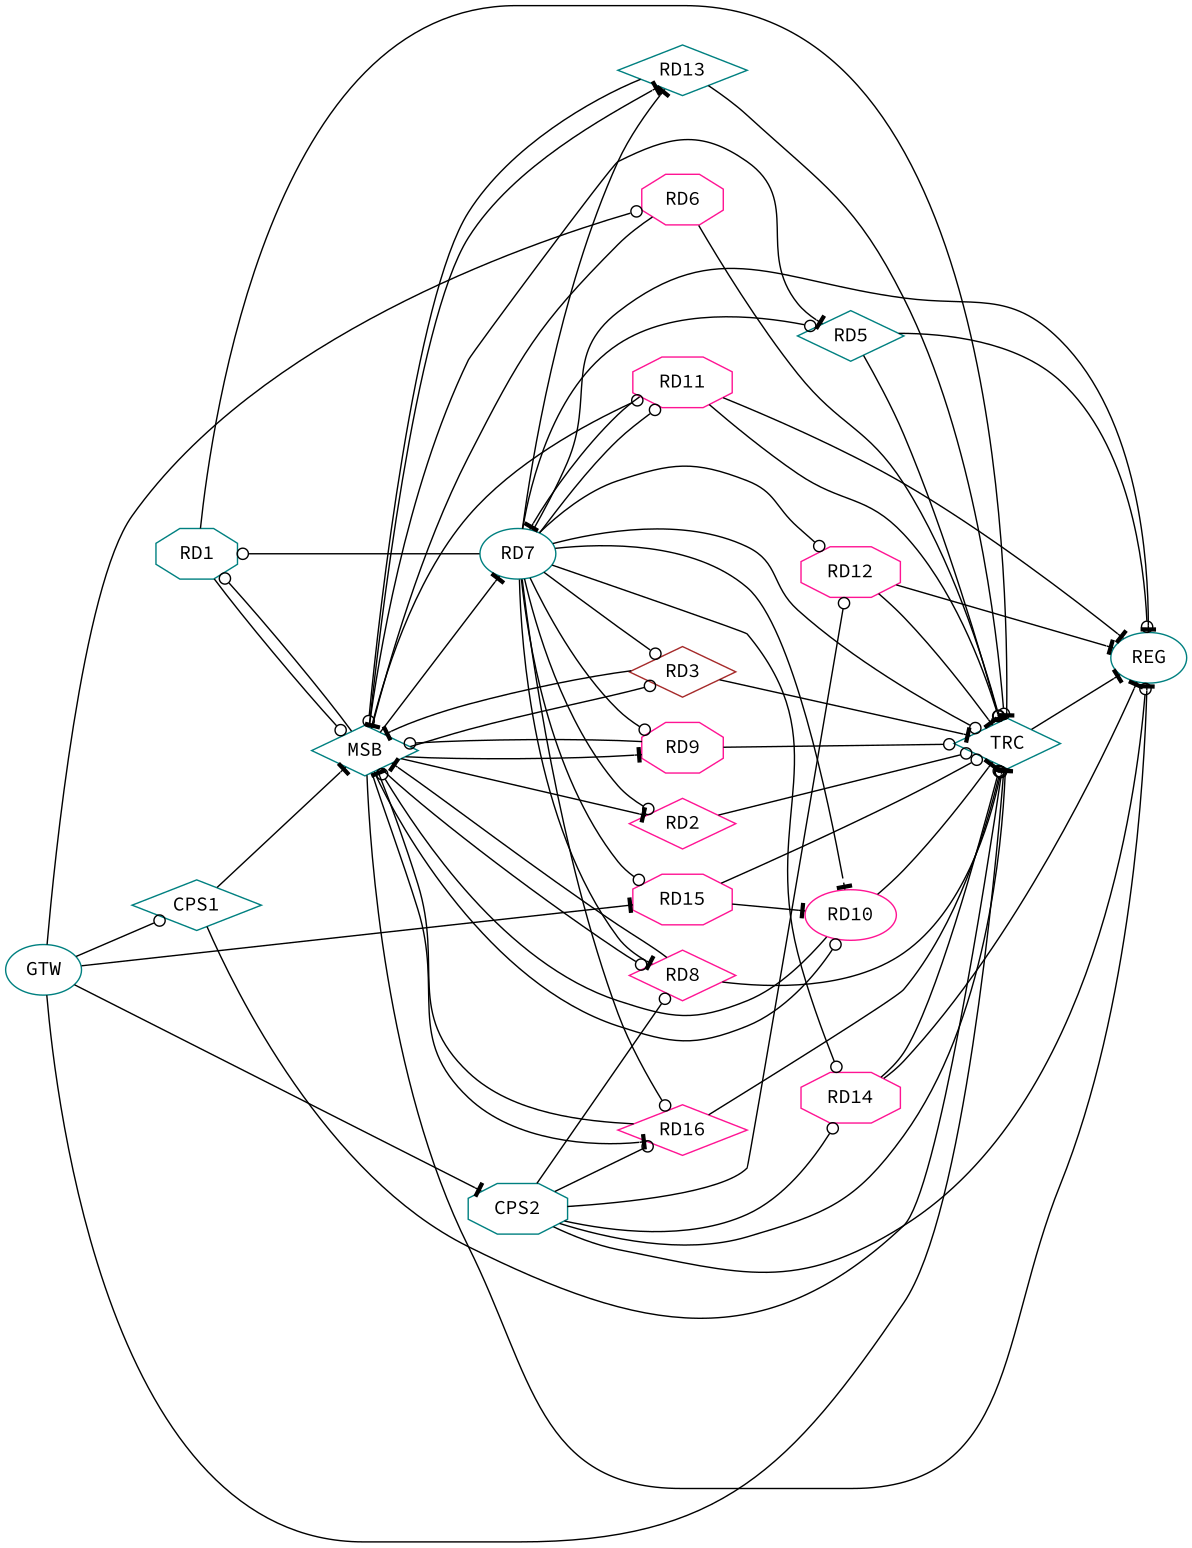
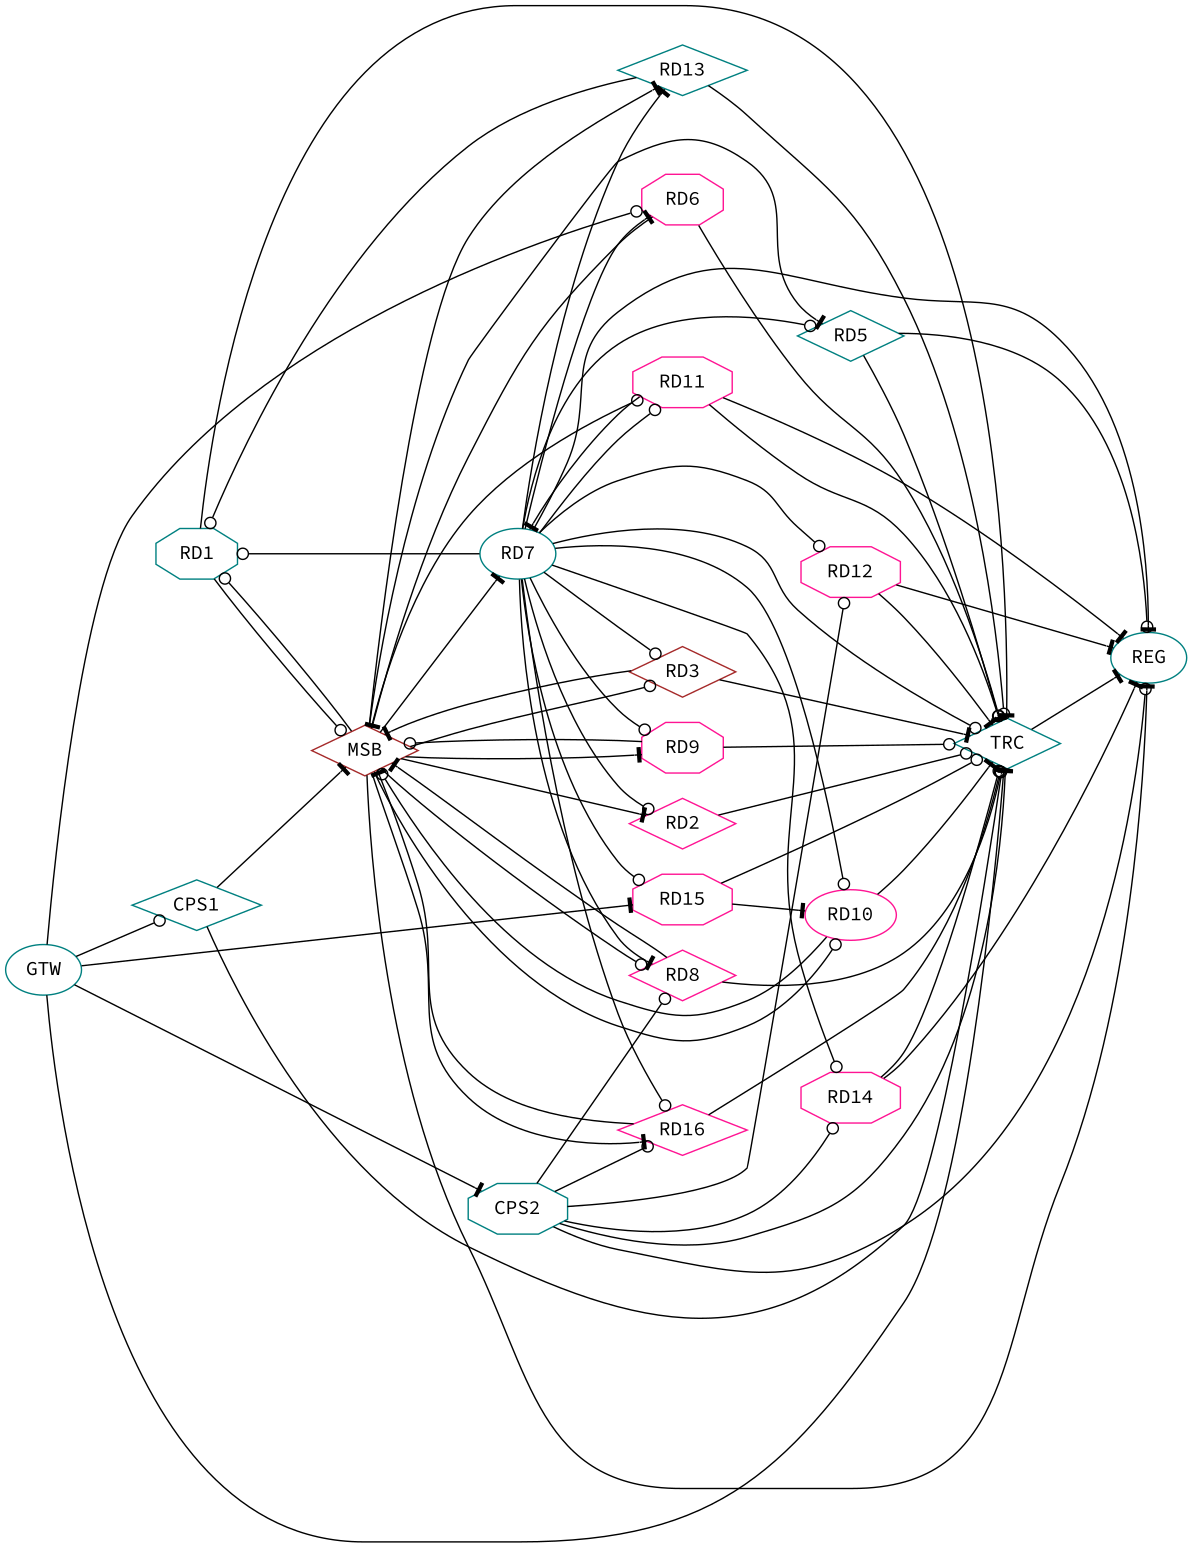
edge "RD13" -> "MSB": now "RD13" -> "RD1"
edge "RD7" -> "RD6": added
edge "RD7" -> "RD10": arrowhead tee -> odot
node "MSB": color teal -> brown
